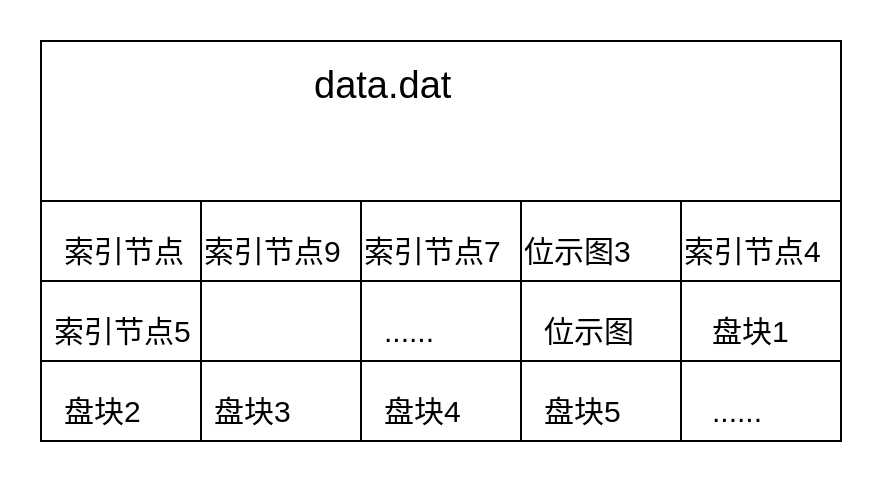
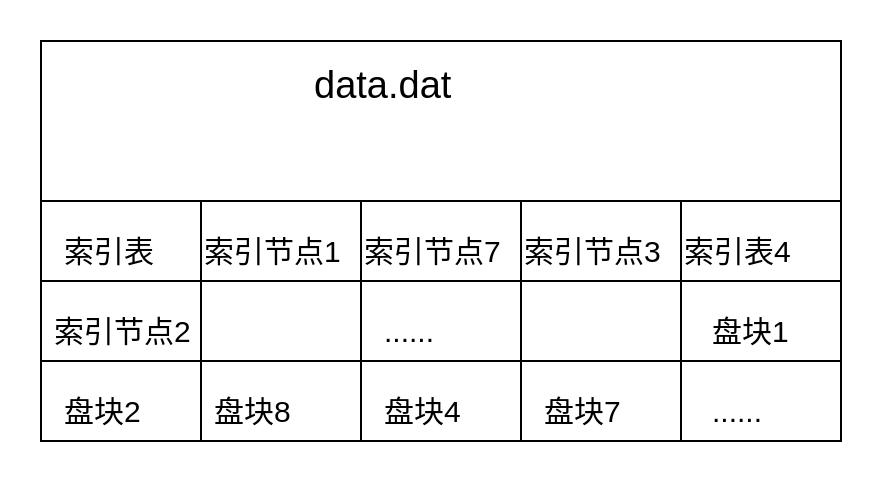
node "索引节点": label "索引节点" -> "索引表"
node "索引节点9": label "索引节点9" -> "索引节点1"
node "位示图3": label "位示图3" -> "索引节点3"
node "索引节点4": label "索引节点4" -> "索引表4"
node "索引节点5": label "索引节点5" -> "索引节点2"
node "位示图": removed
node "盘块3": label "盘块3" -> "盘块8"
node "盘块5": label "盘块5" -> "盘块7"
